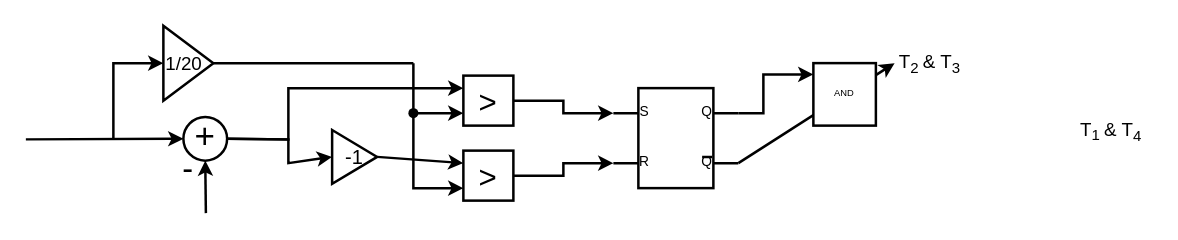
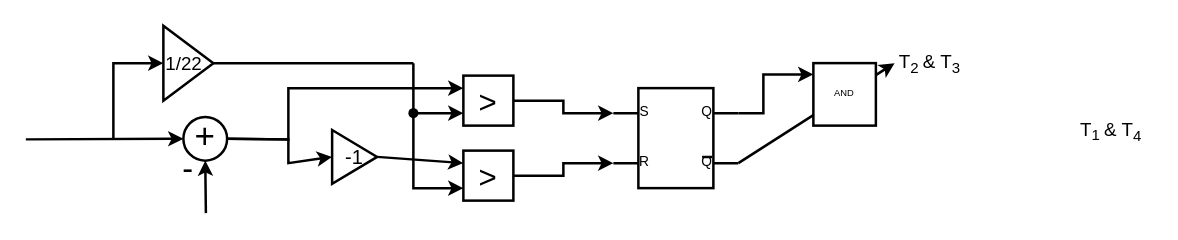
node "1/20": label "1/20" -> "1/22"
